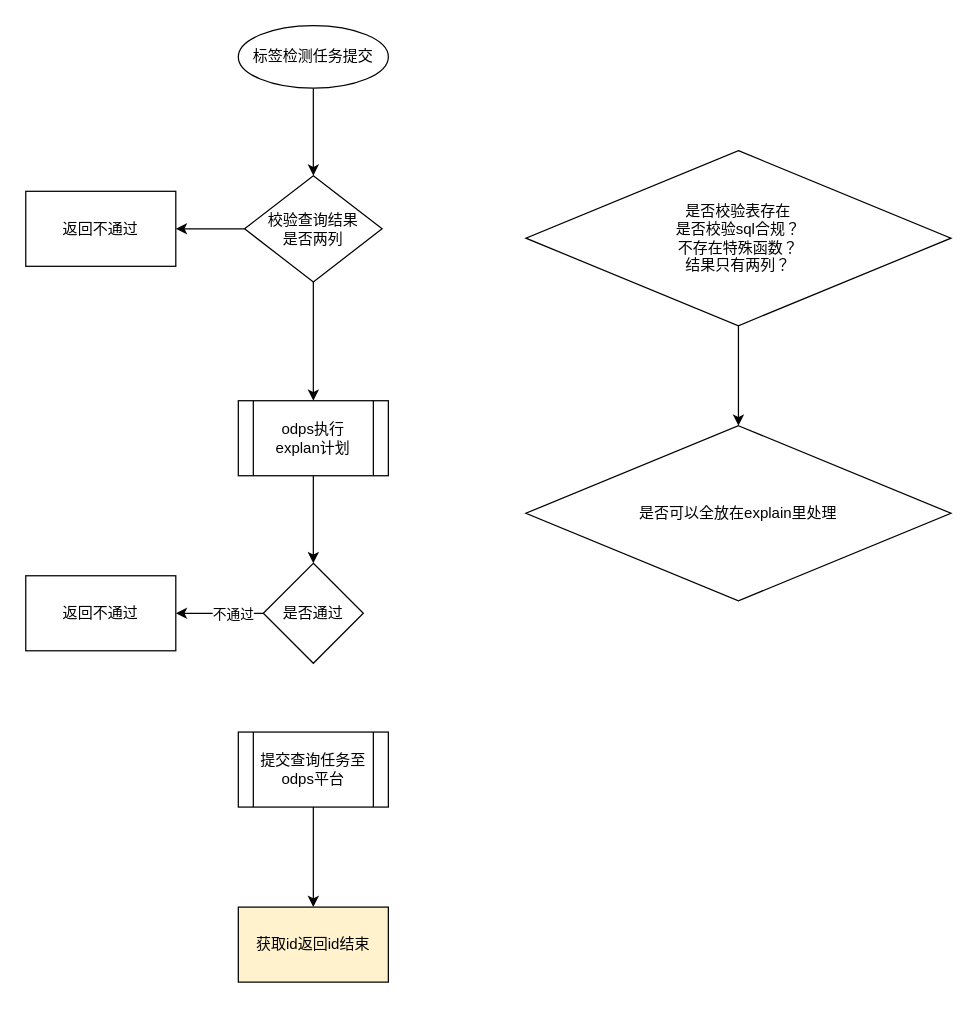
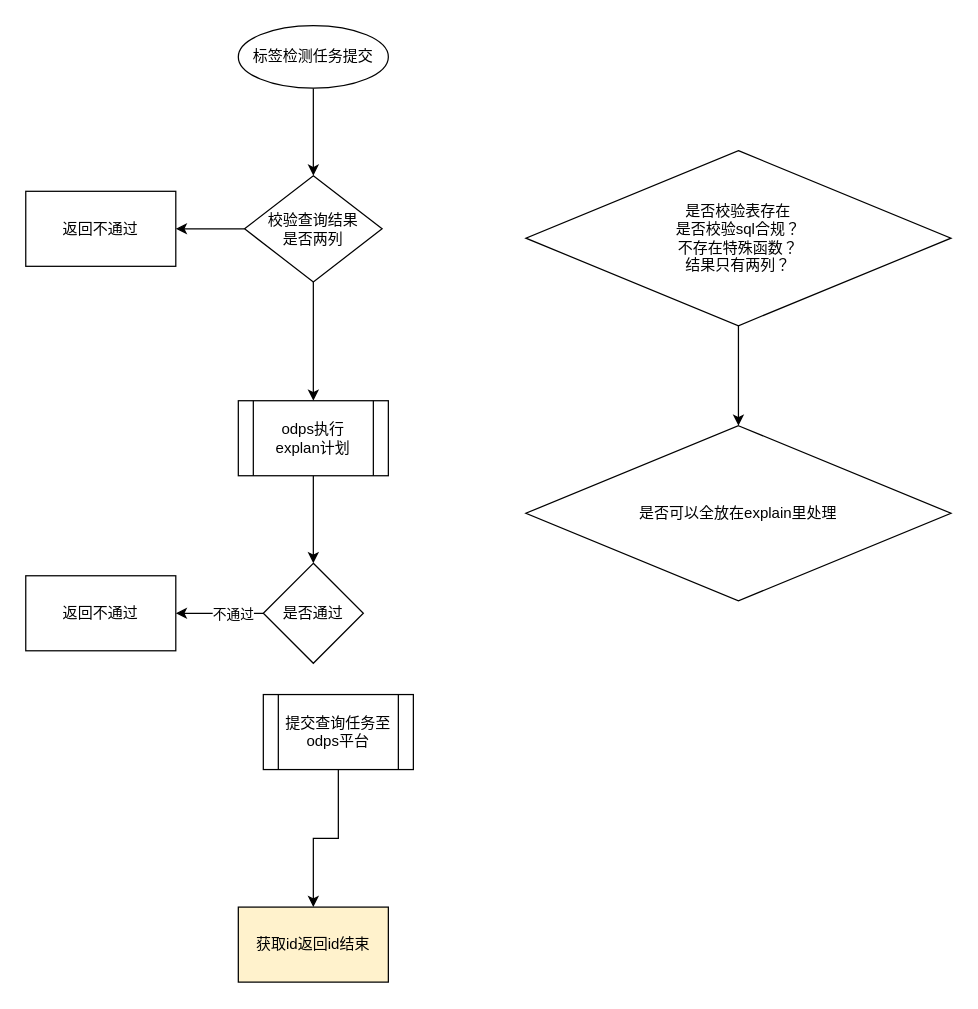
node "提交查询任务至odps平台": moved (313, 769) -> (338, 732)
